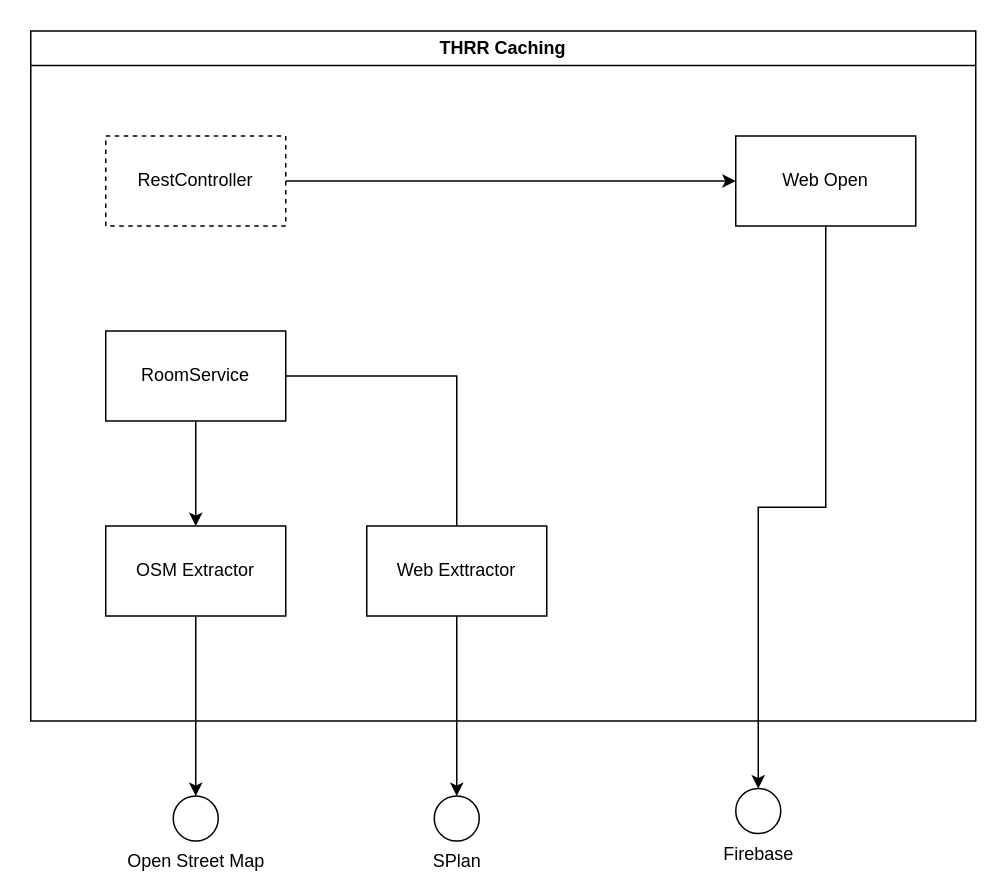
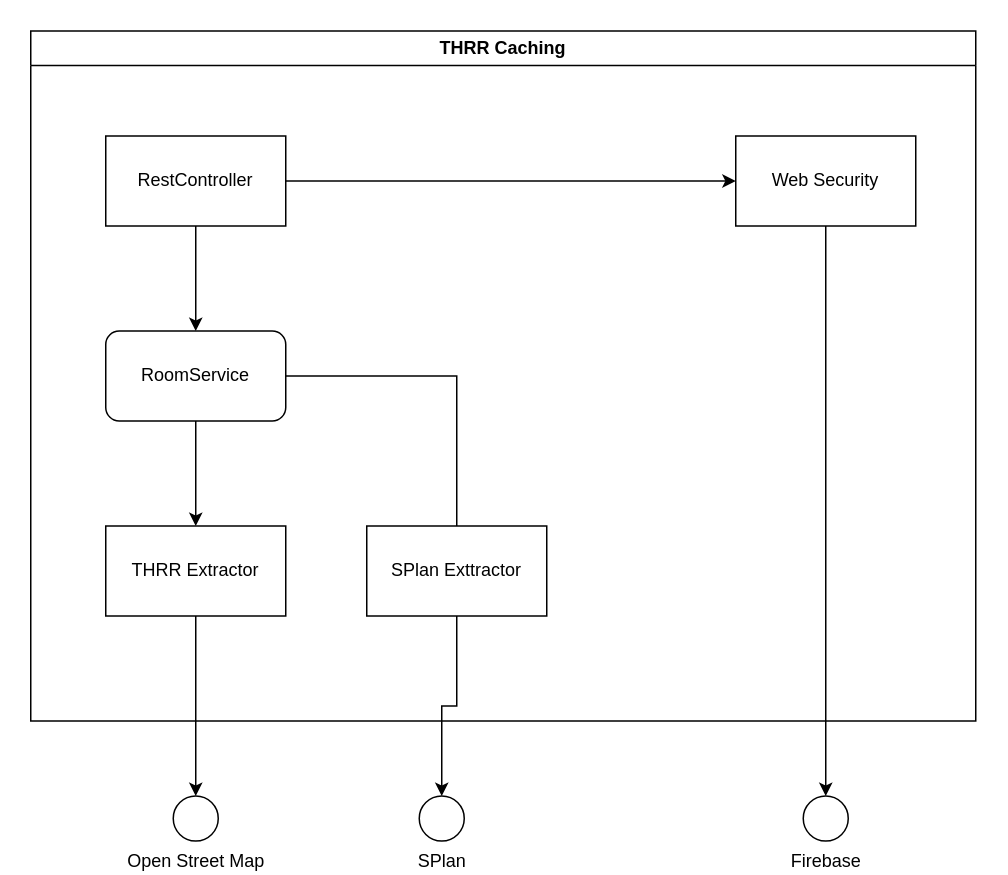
node "RestController": style dashed -> solid
node "Web Open": label "Web Open" -> "Web Security"
edge "RestController" -> "RoomService": added
node "RoomService": shape rectangle -> rounded rectangle
node "OSM Extractor": label "OSM Extractor" -> "THRR Extractor"
node "Web Exttractor": label "Web Exttractor" -> "SPlan Exttractor"
node "Firebase": moved (758, 811) -> (826, 818)
node "SPlan": moved (457, 818) -> (442, 818)
